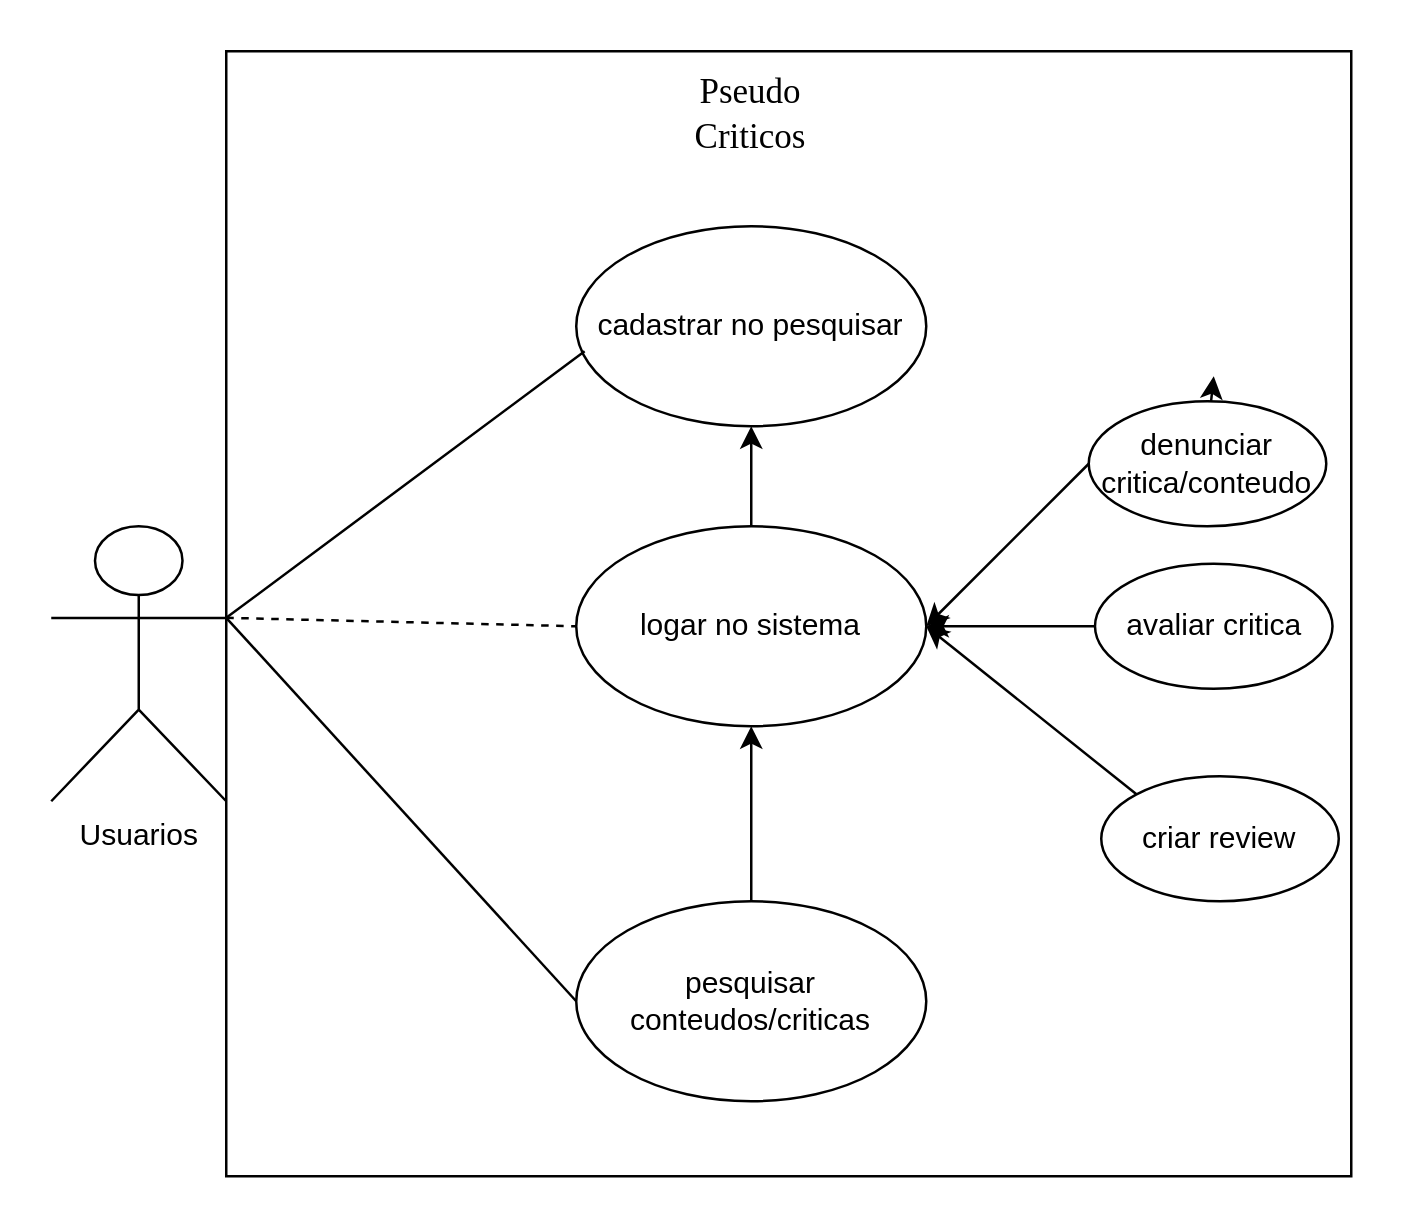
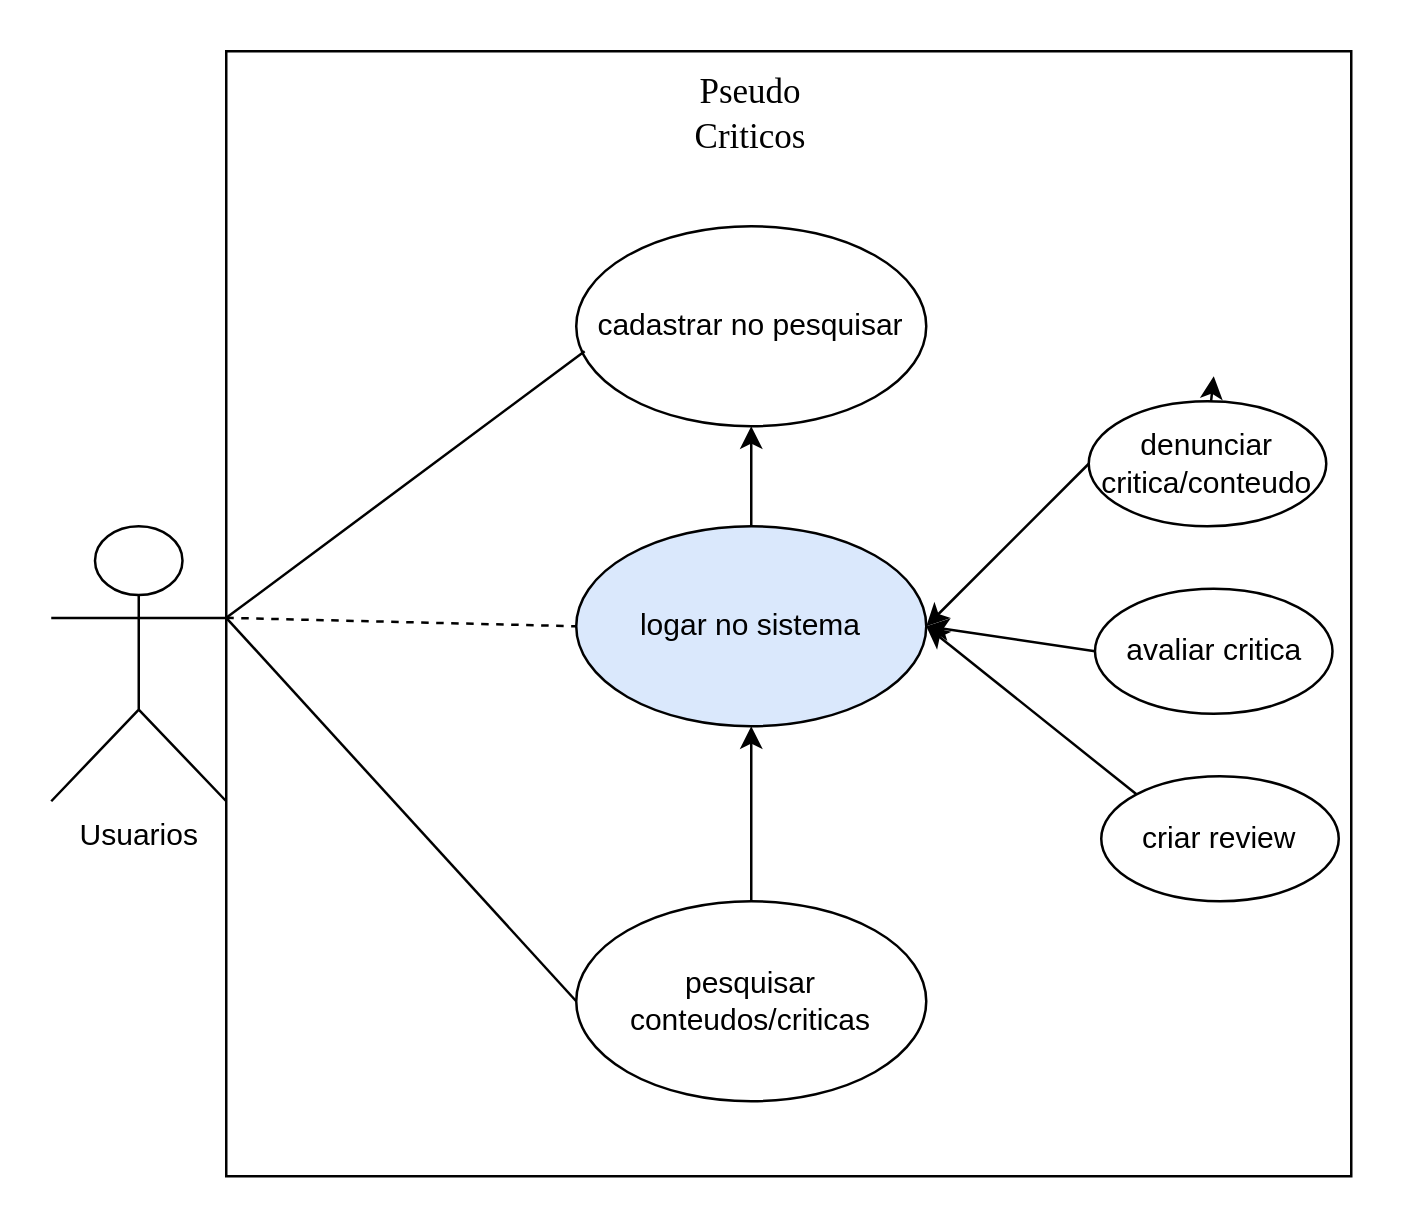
node "logar no sistema": fillcolor #ffffff -> #dae8fc
node "avaliar critica": moved (1214, 626) -> (1214, 651)
